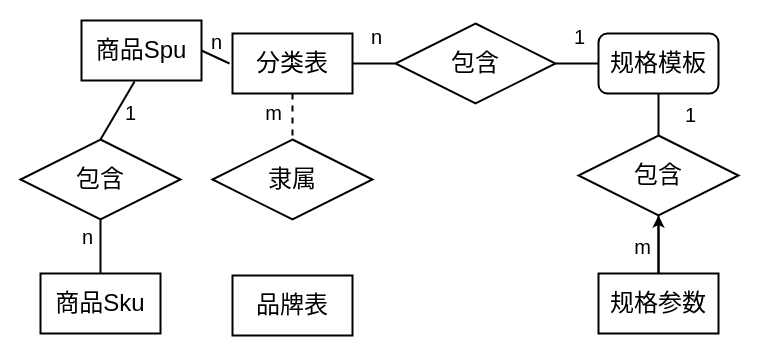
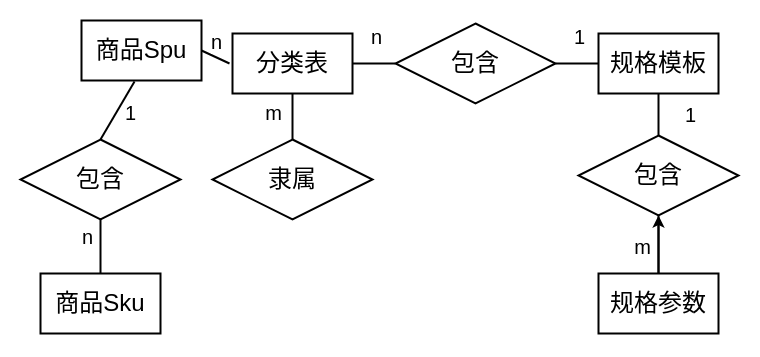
node "规格模板": shape rounded rectangle -> rectangle
edge "分类表" -- "隶属": style dashed -> solid
node "品牌表": removed
